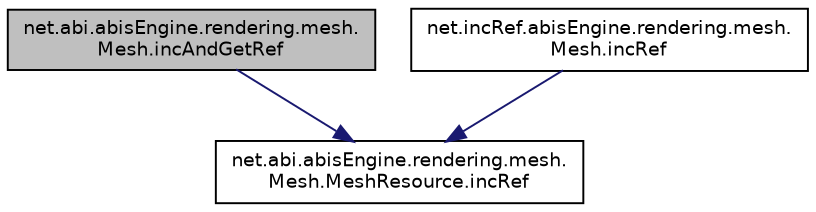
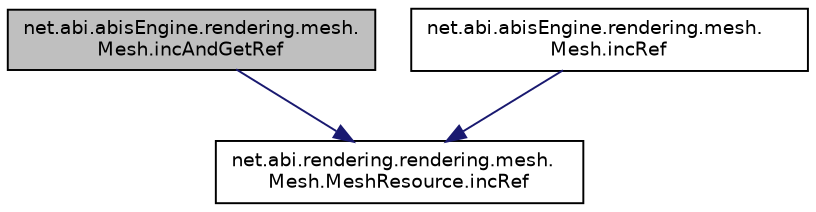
node "net.incRef.abisEngine.rendering.mesh. Mesh.incRef": label "net.incRef.abisEngine.rendering.mesh. Mesh.incRef" -> "net.abi.abisEngine.rendering.mesh. Mesh.incRef"
node "net.abi.abisEngine.rendering.mesh. Mesh.MeshResource.incRef": label "net.abi.abisEngine.rendering.mesh. Mesh.MeshResource.incRef" -> "net.abi.rendering.rendering.mesh. Mesh.MeshResource.incRef"
